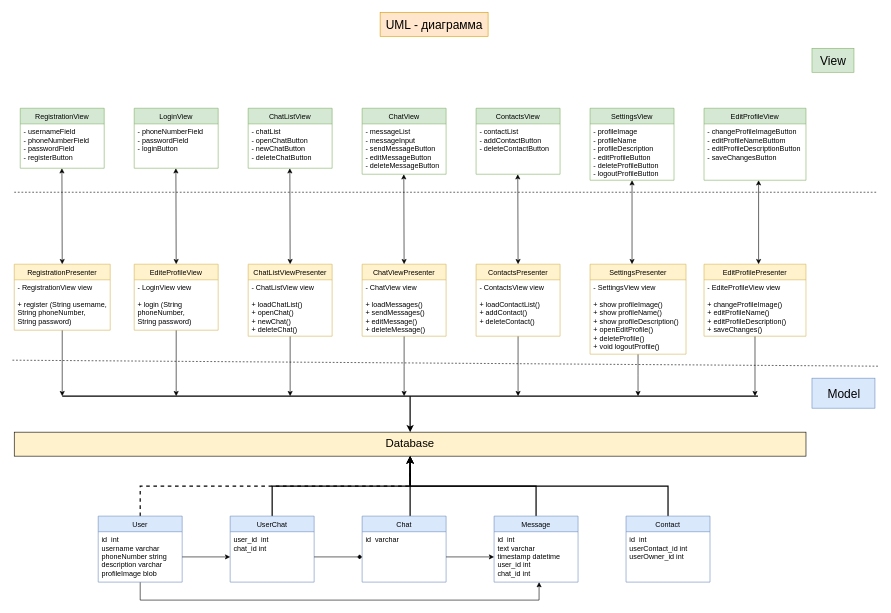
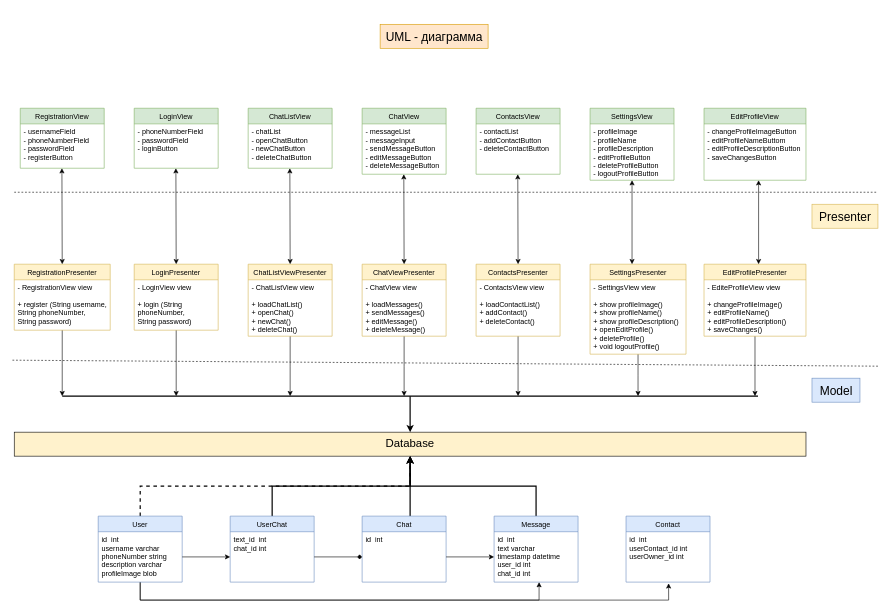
node "UML - диаграмма": moved (434, 24) -> (434, 36)
node "View": removed
node "Presenter": added
node "EditeProfileView": label "EditeProfileView" -> "LoginPresenter"
node "Model": size 63x30 -> 48x24
edge "Contact" -> "Database": removed
node "user_id int chat_id int": label "user_id int chat_id int" -> "text_id int chat_id int"
node "id varchar": label "id varchar" -> "id int"
edge "User" -> "id int userContact_id int userOwner_id int": added
